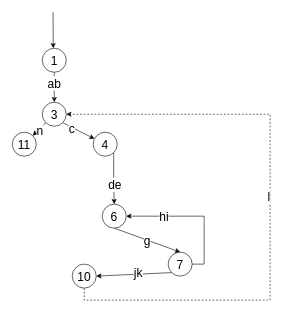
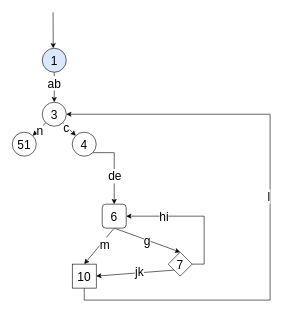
node "1": fillcolor #ffffff -> #dae8fc
node "11": label "11" -> "51"
node "4": moved (105, 144) -> (84, 144)
node "6": shape ellipse -> rounded rectangle
edge "6" -> "10": added, label "m"
node "7": shape ellipse -> diamond
node "10": shape ellipse -> rectangle
edge "10" -> "3": style dashed -> solid
